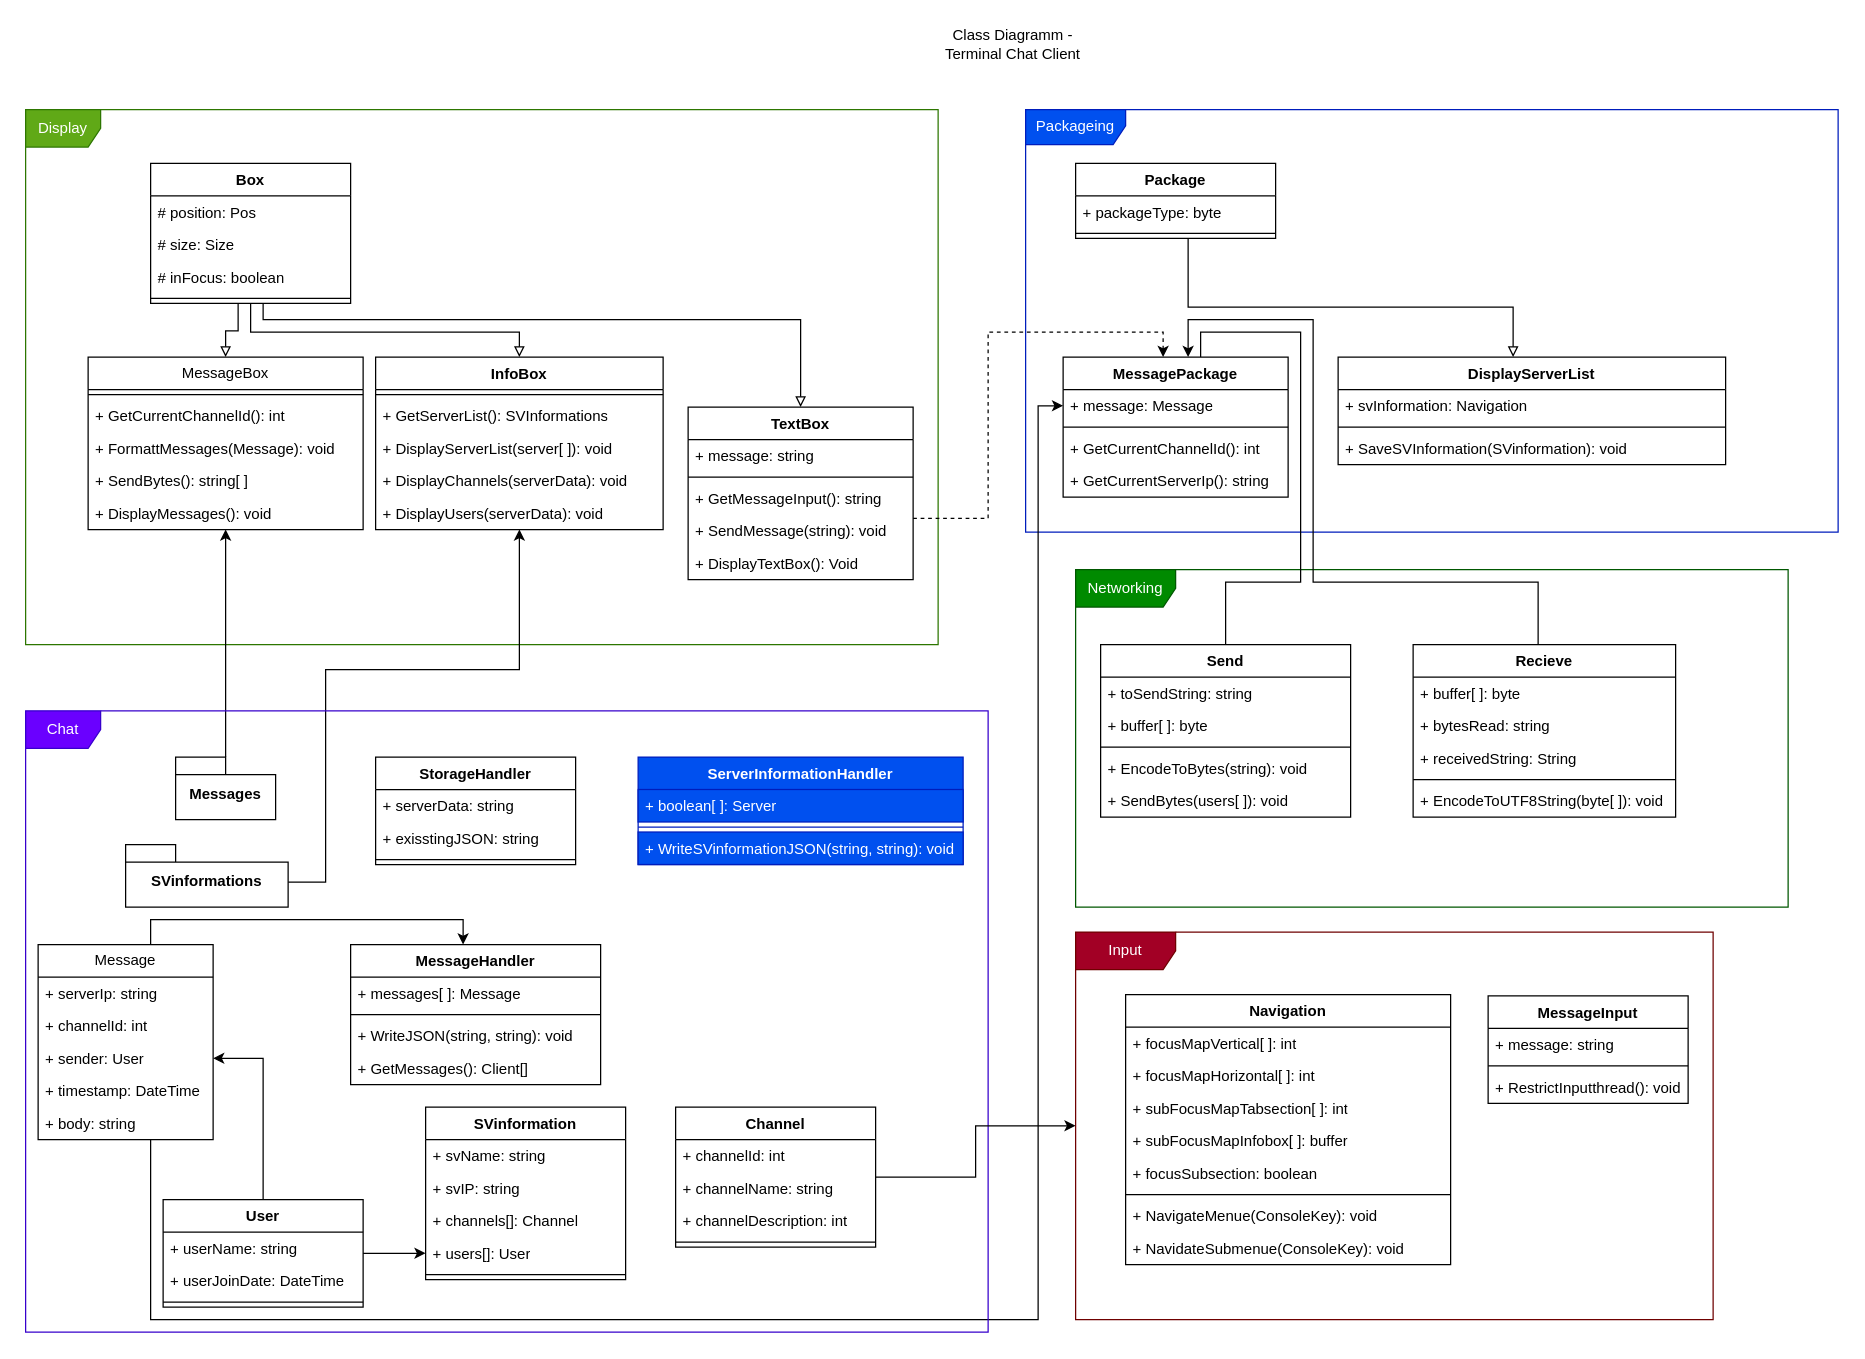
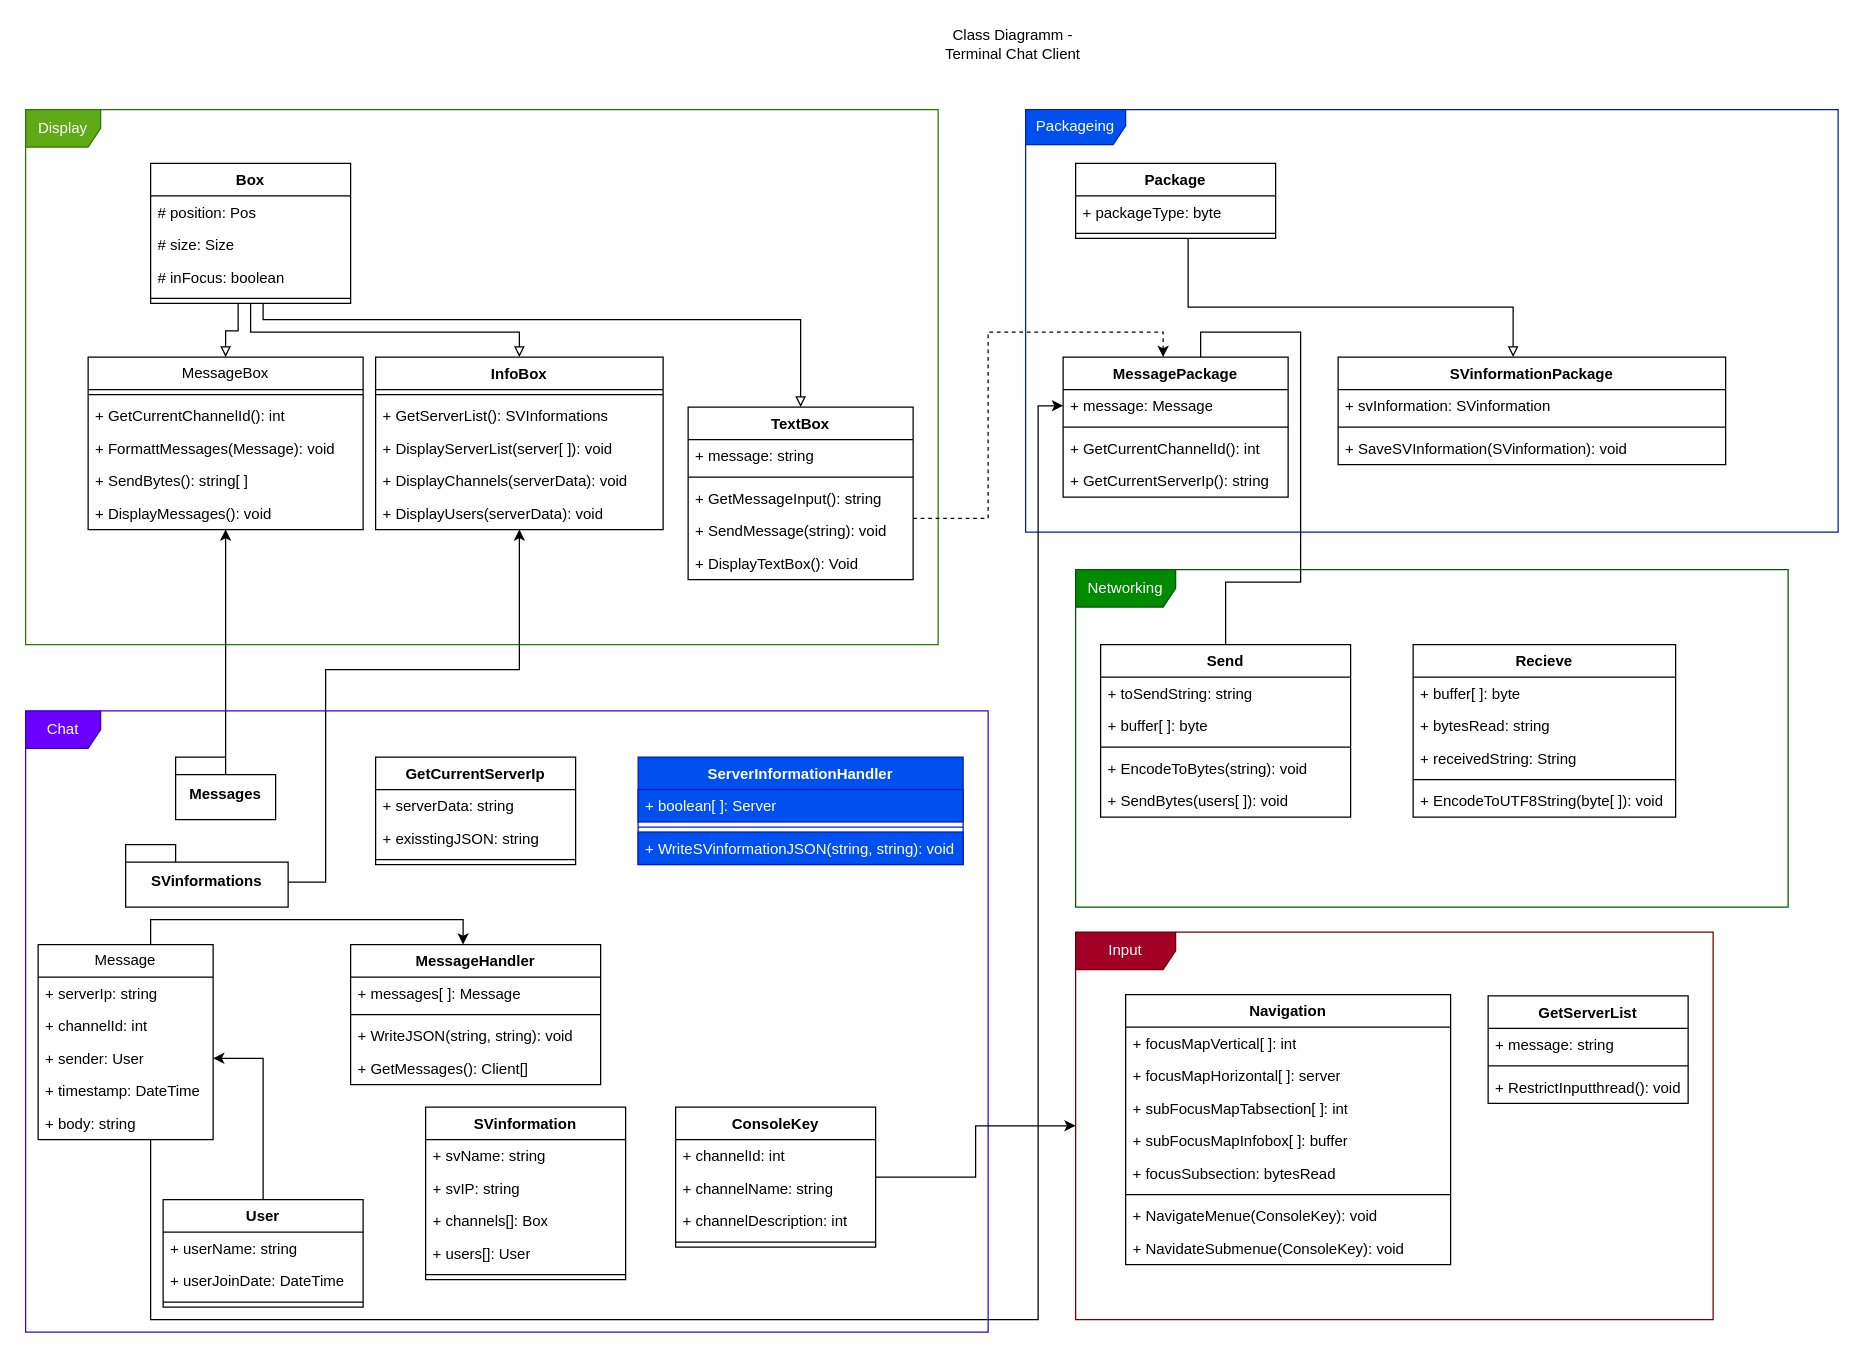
node "DisplayServerList": label "DisplayServerList" -> "SVinformationPackage"
node "+ svInformation: Navigation": label "+ svInformation: Navigation" -> "+ svInformation: SVinformation"
edge "Recieve" -> "MessagePackage": removed
node "StorageHandler": label "StorageHandler" -> "GetCurrentServerIp"
node "MessageInput": label "MessageInput" -> "GetServerList"
node "+ focusMapHorizontal[ ]: int": label "+ focusMapHorizontal[ ]: int" -> "+ focusMapHorizontal[ ]: server"
node "Channel": label "Channel" -> "ConsoleKey"
node "+ focusSubsection: boolean": label "+ focusSubsection: boolean" -> "+ focusSubsection: bytesRead"
node "+ channels[]: Channel": label "+ channels[]: Channel" -> "+ channels[]: Box"
edge "User" -> "+ users[]: User": removed
